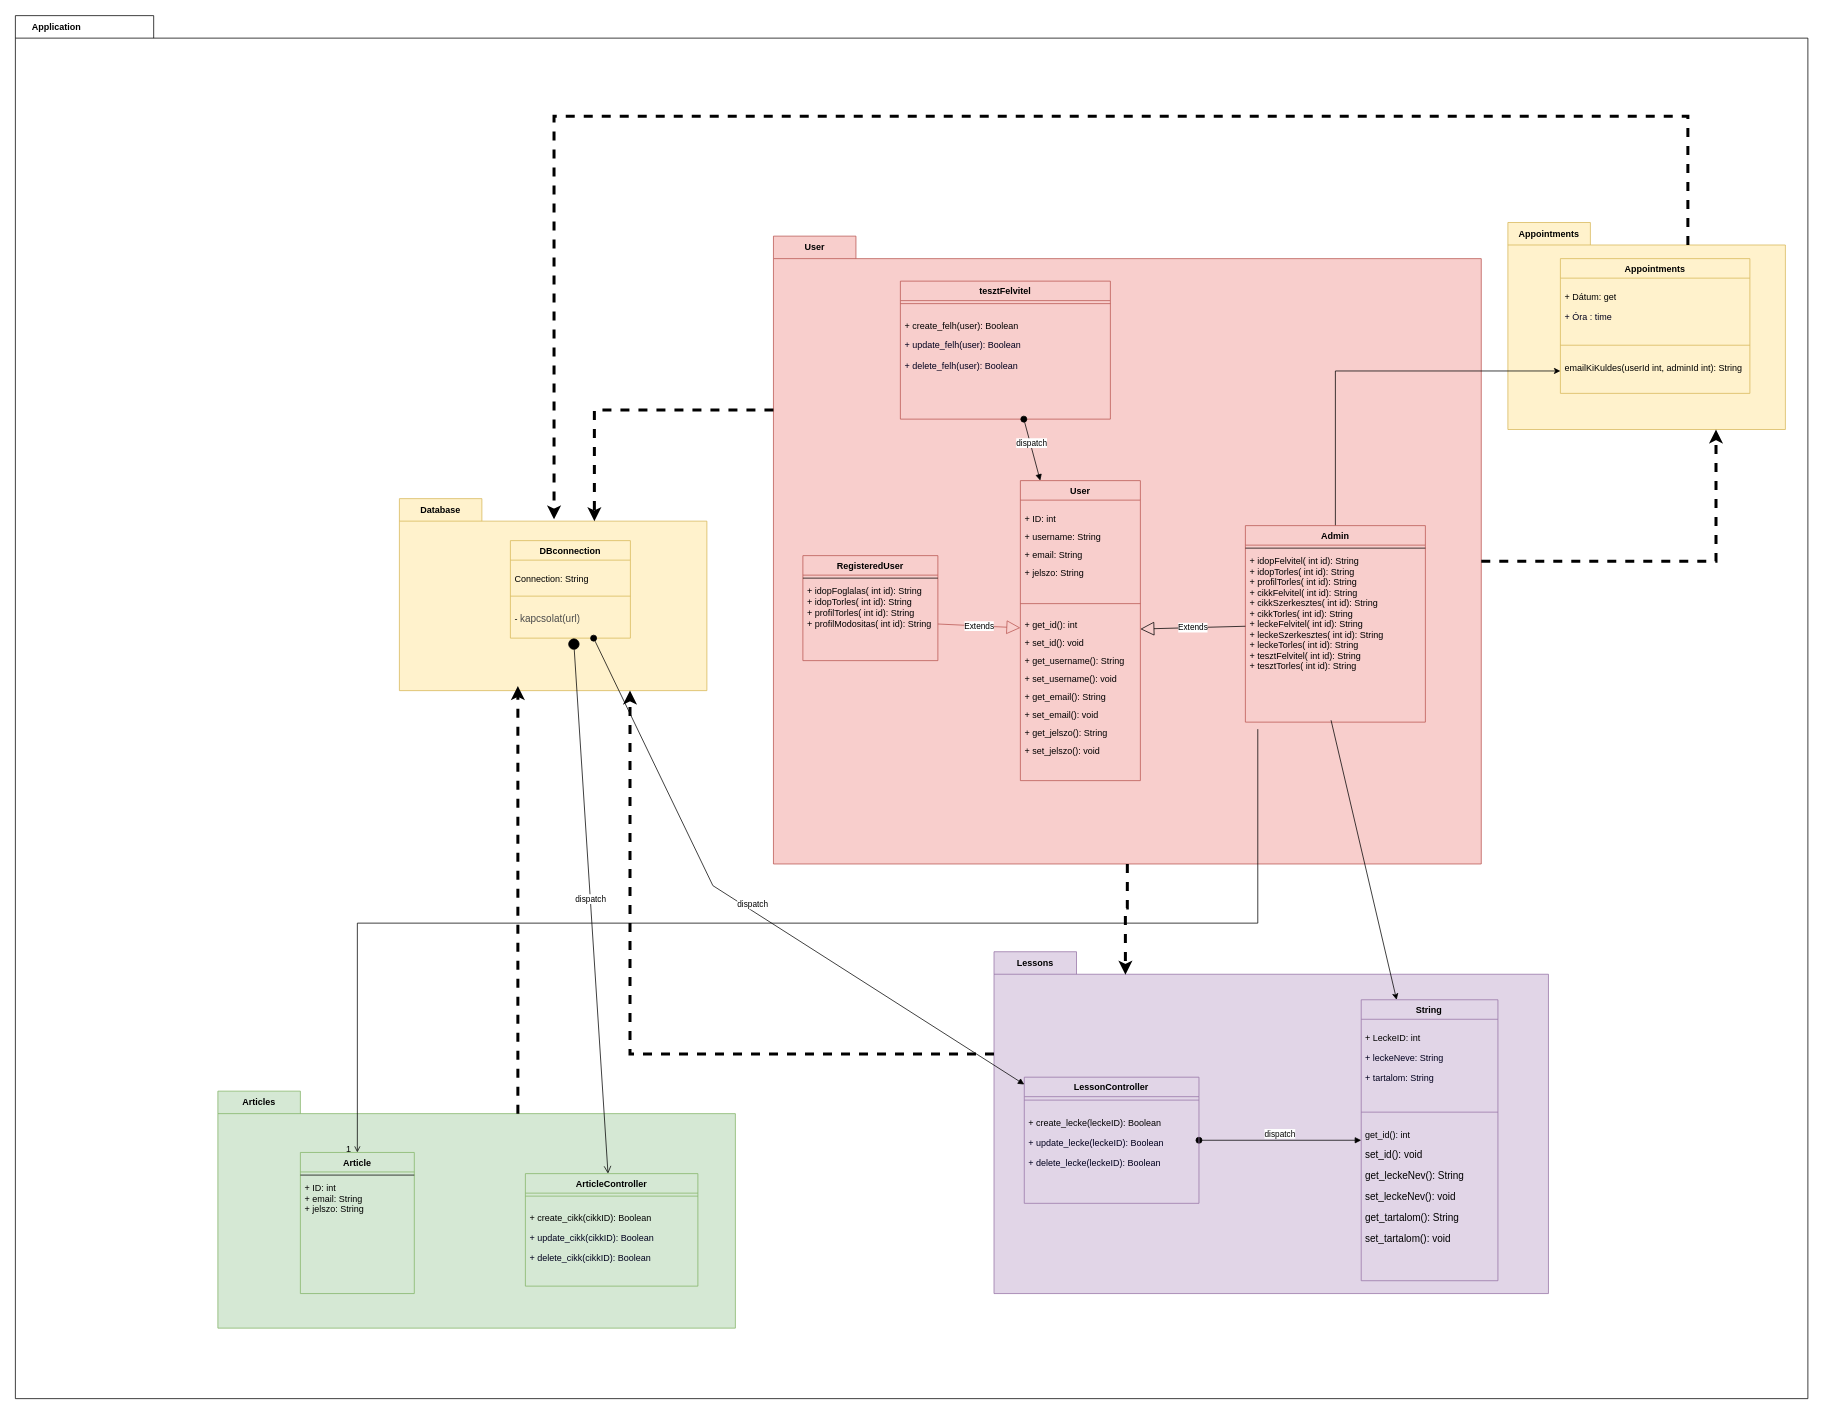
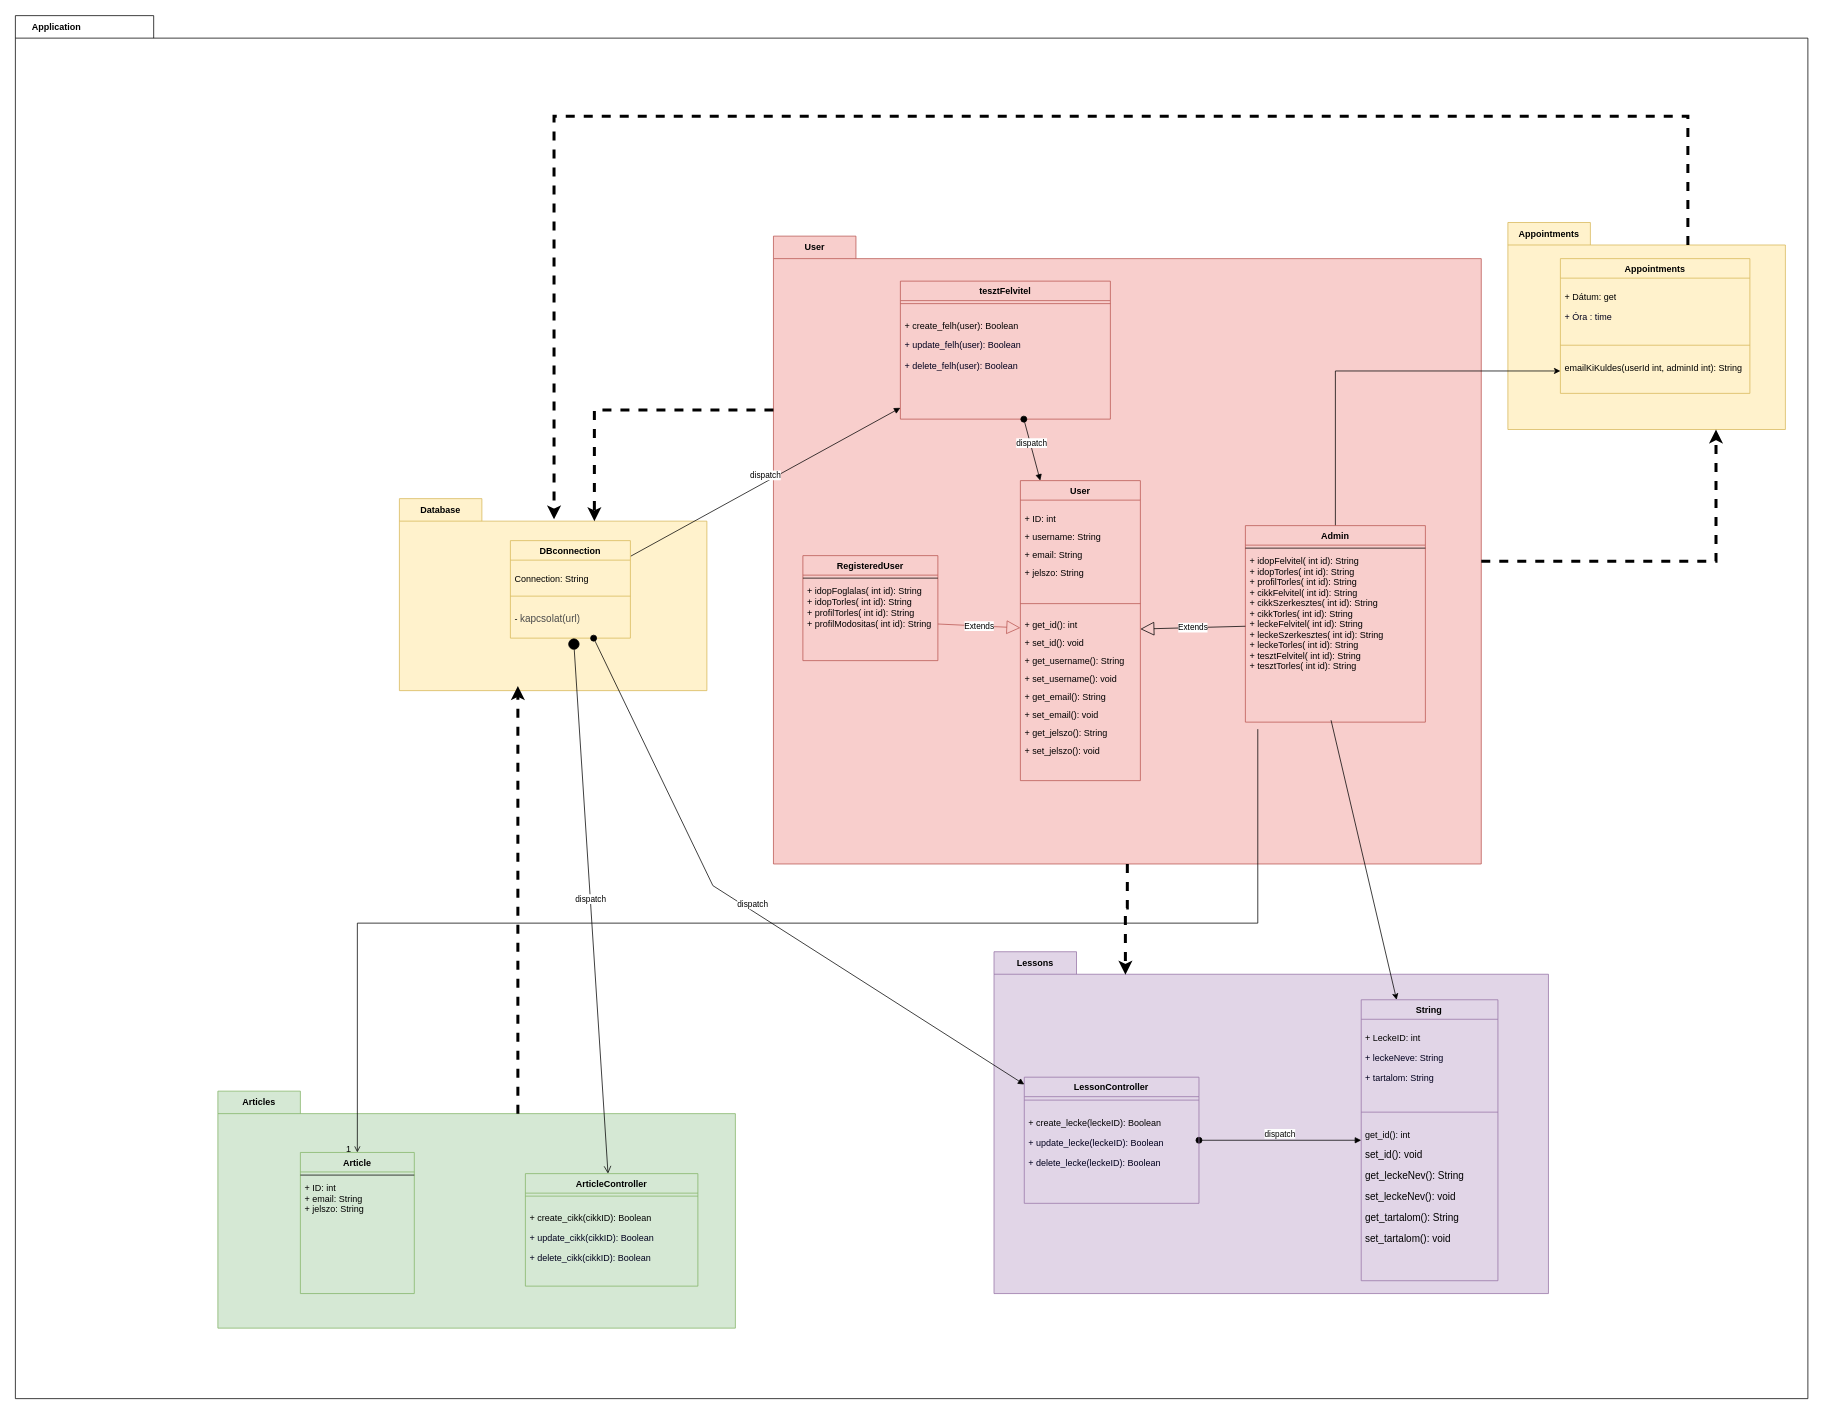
edge "DBconnection" -> "tesztFelvitel": added, label "dispatch"
edge "Lessons" -> "Database": removed
